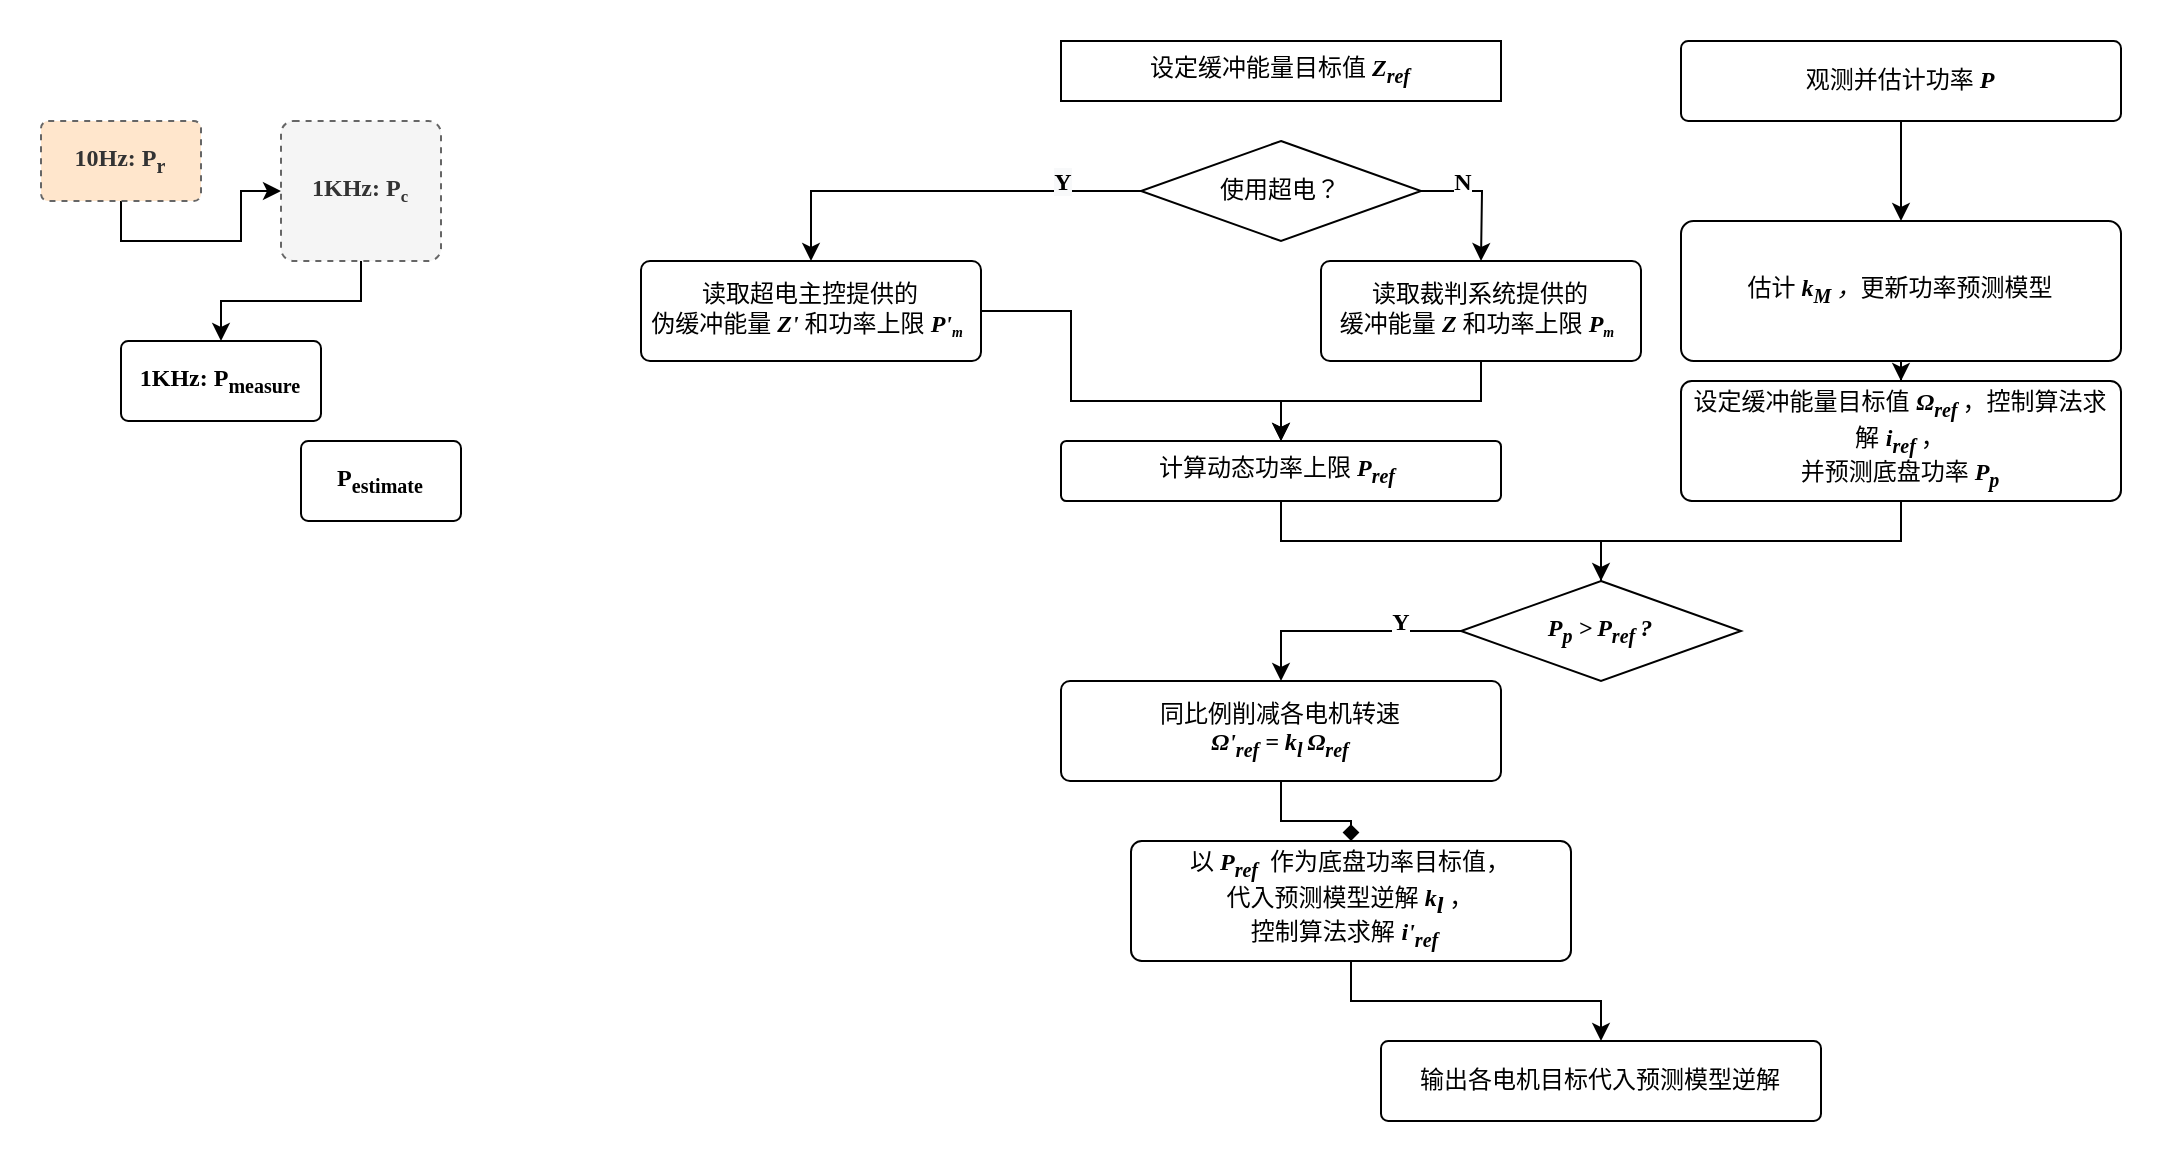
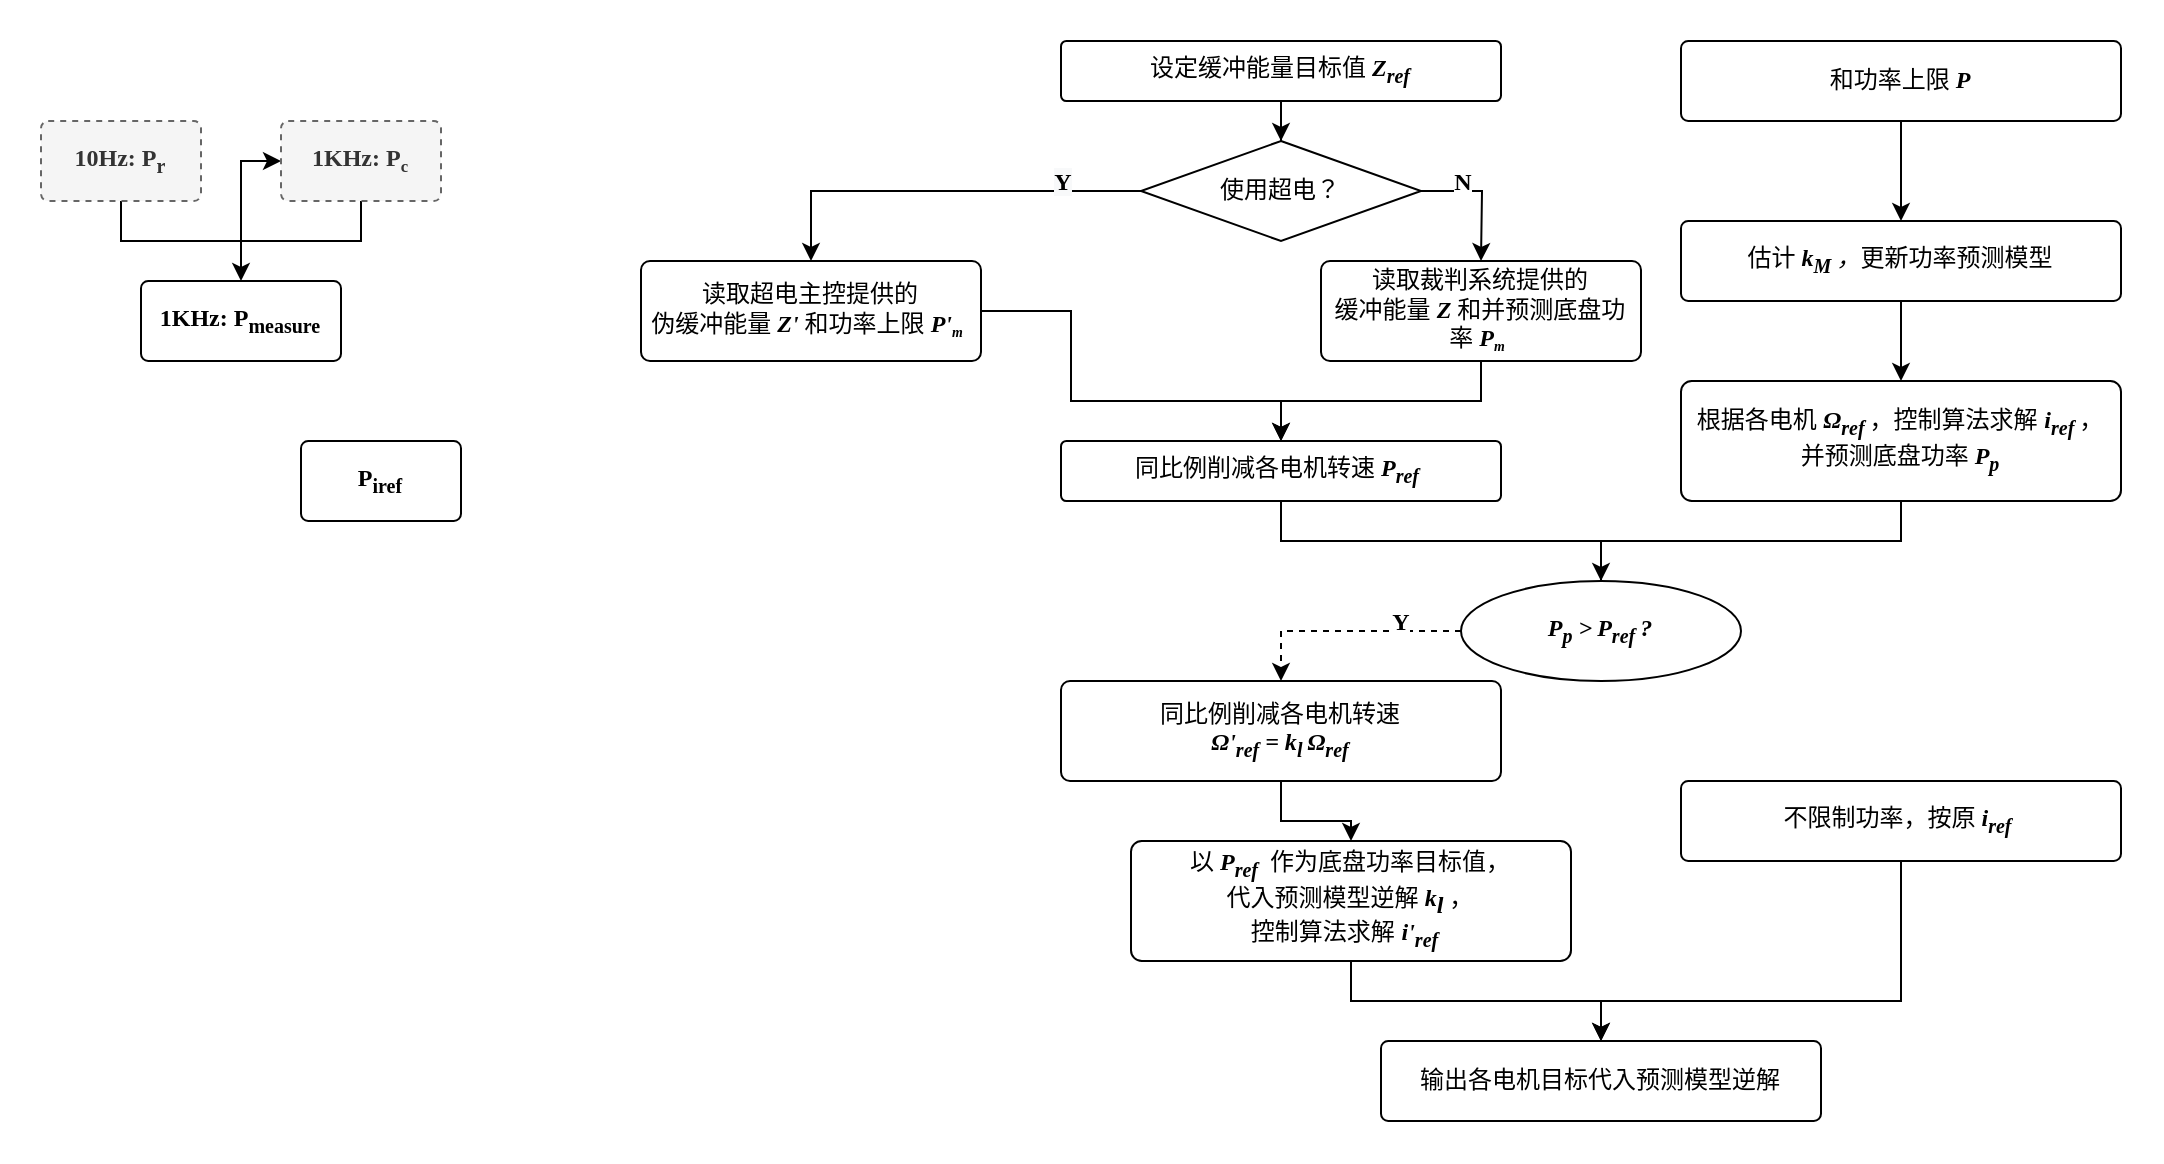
node "设定缓冲能量目标值 Zref": shape rectangle -> rounded rectangle
node "观测并估计功率 P": label "观测并估计功率 P" -> "和功率上限 P"
edge "设定缓冲能量目标值 Zref" -> "使用超电？": added
node "10Hz: Pr": fillcolor #ffe6cc -> #f5f5f5
node "1KHz: Pc": size 160x140 -> 160x80
node "估计 kM ，更新功率预测模型": size 440x140 -> 440x80
node "读取裁判系统提供的 缓冲能量 Z 和功率上限 Pm": label "读取裁判系统提供的 缓冲能量 Z 和功率上限 Pm" -> "读取裁判系统提供的 缓冲能量 Z 和并预测底盘功率 Pm"
node "1KHz: Pmeasure": moved (221, 381) -> (241, 321)
node "设定缓冲能量目标值 Ωref ，控制算法求解 iref ， 并预测底盘功率 Pp": label "设定缓冲能量目标值 Ωref ，控制算法求解 iref ， 并预测底盘功率 Pp" -> "根据各电机 Ωref ，控制算法求解 iref ， 并预测底盘功率 Pp"
node "计算动态功率上限 Pref": label "计算动态功率上限 Pref" -> "同比例削减各电机转速 Pref"
node "Pestimate": label "Pestimate" -> "Piref"
edge "Pp > Pref ?" -> "同比例削减各电机转速 Ω'ref = kl Ωref": style solid -> dashed
node "Pp > Pref ?": shape diamond -> ellipse
node "不限制功率，按原 iref": added
edge "同比例削减各电机转速 Ω'ref = kl Ωref" -> "以 Pref 作为底盘功率目标值， 代入预测模型逆解 kl ， 控制算法求解 i'ref": arrowhead diamond -> classic
edge "不限制功率，按原 iref" -> "输出各电机目标代入预测模型逆解": added
